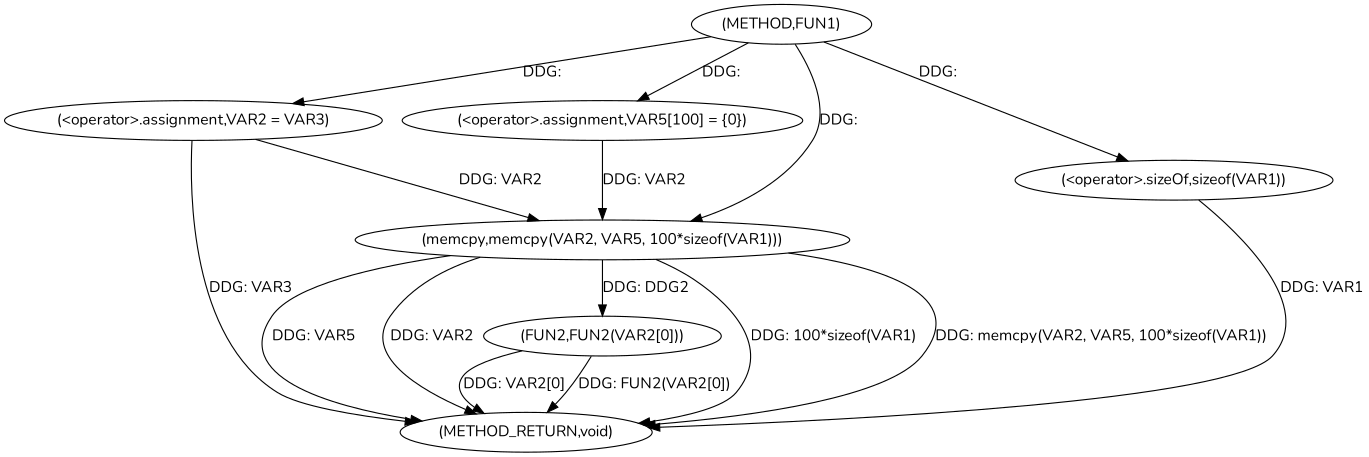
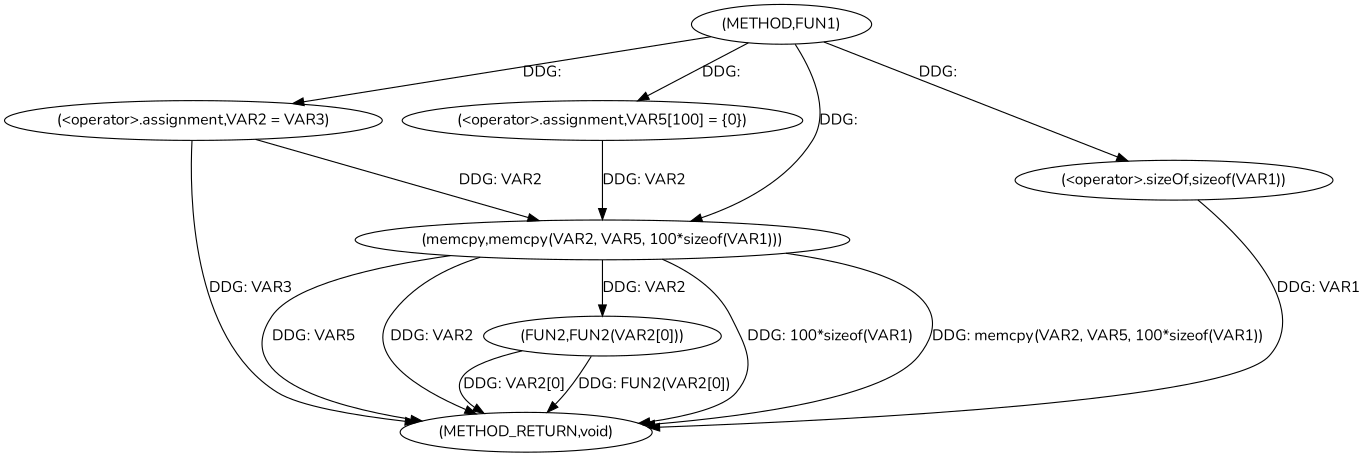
edge "(memcpy,memcpy(VAR2, VAR5, 100*sizeof(VAR1)))" -> "(FUN2,FUN2(VAR2[0]))": label "DDG: DDG2" -> "DDG: VAR2"
